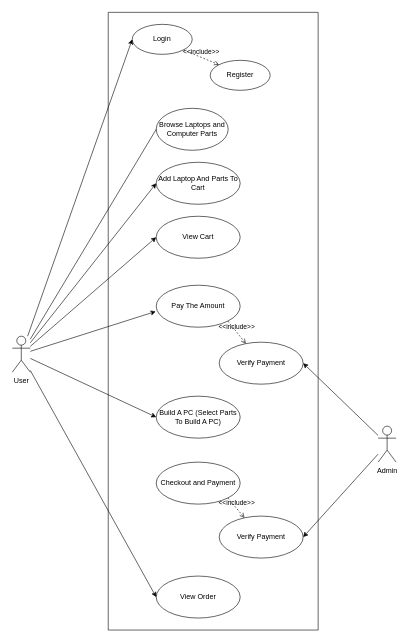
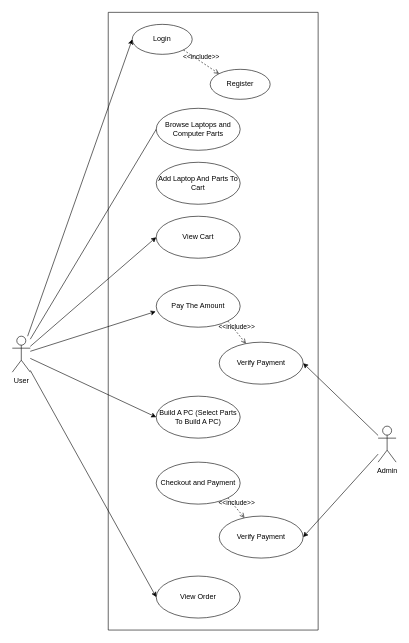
node "Register": moved (240, 75) -> (240, 84)
node "Browse Laptops and Computer Parts": size 72x42 -> 84x42
edge "User" -> "Add Laptop And Parts To Cart": removed
